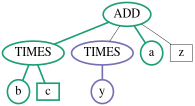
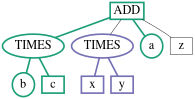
node "ADD": shape ellipse -> box
node "x": added
node "y": shape ellipse -> box
